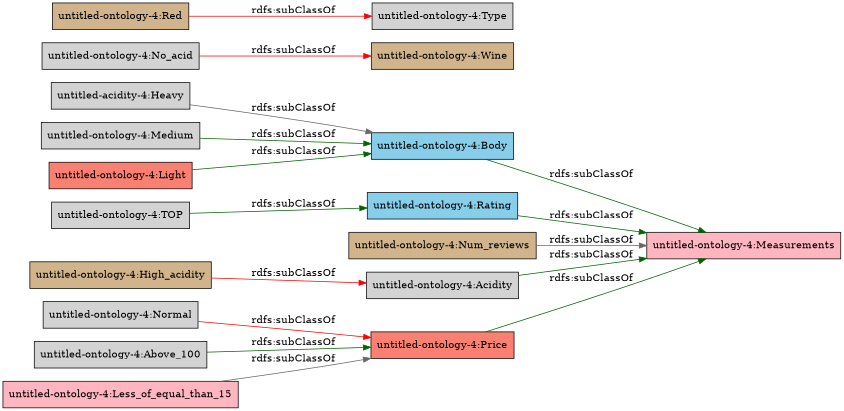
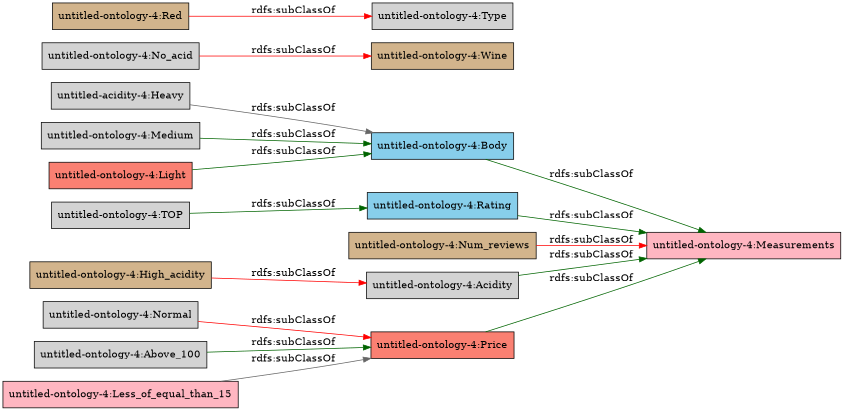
edge "untitled-ontology-4:Num_reviews" -> "untitled-ontology-4:Measurements": color gray40 -> red
